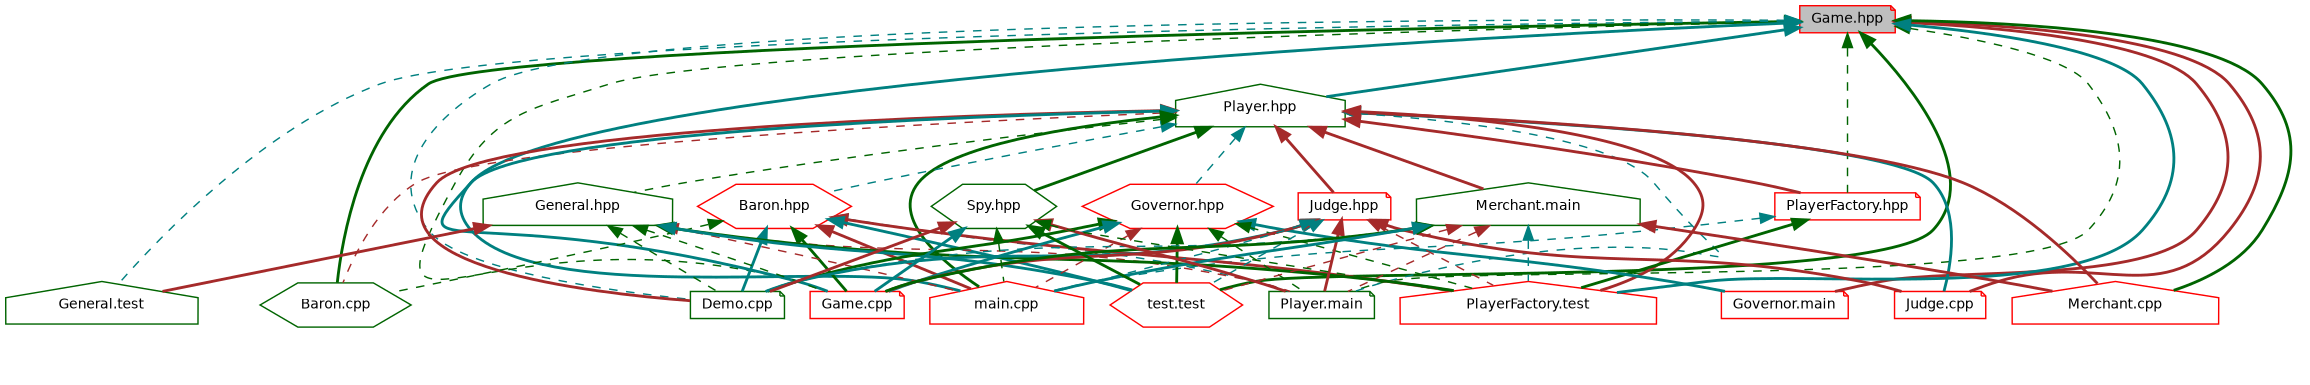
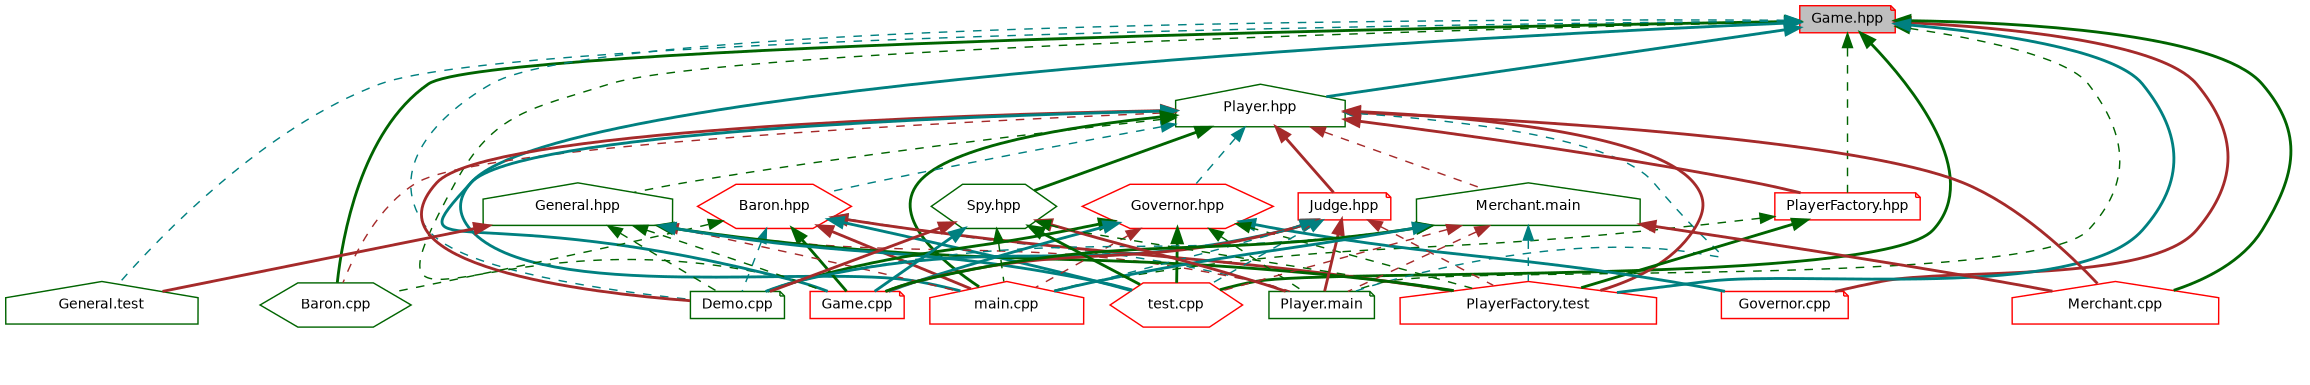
edge "Merchant.main" -> "Player.hpp": style bold -> dashed
edge "main.cpp" -> "PlayerFactory.hpp": color teal -> darkgreen
edge "Demo.cpp" -> "Baron.hpp": style bold -> dashed
node "test.test": label "test.test" -> "test.cpp"
node "Governor.main": label "Governor.main" -> "Governor.cpp"
node "Judge.cpp": removed
